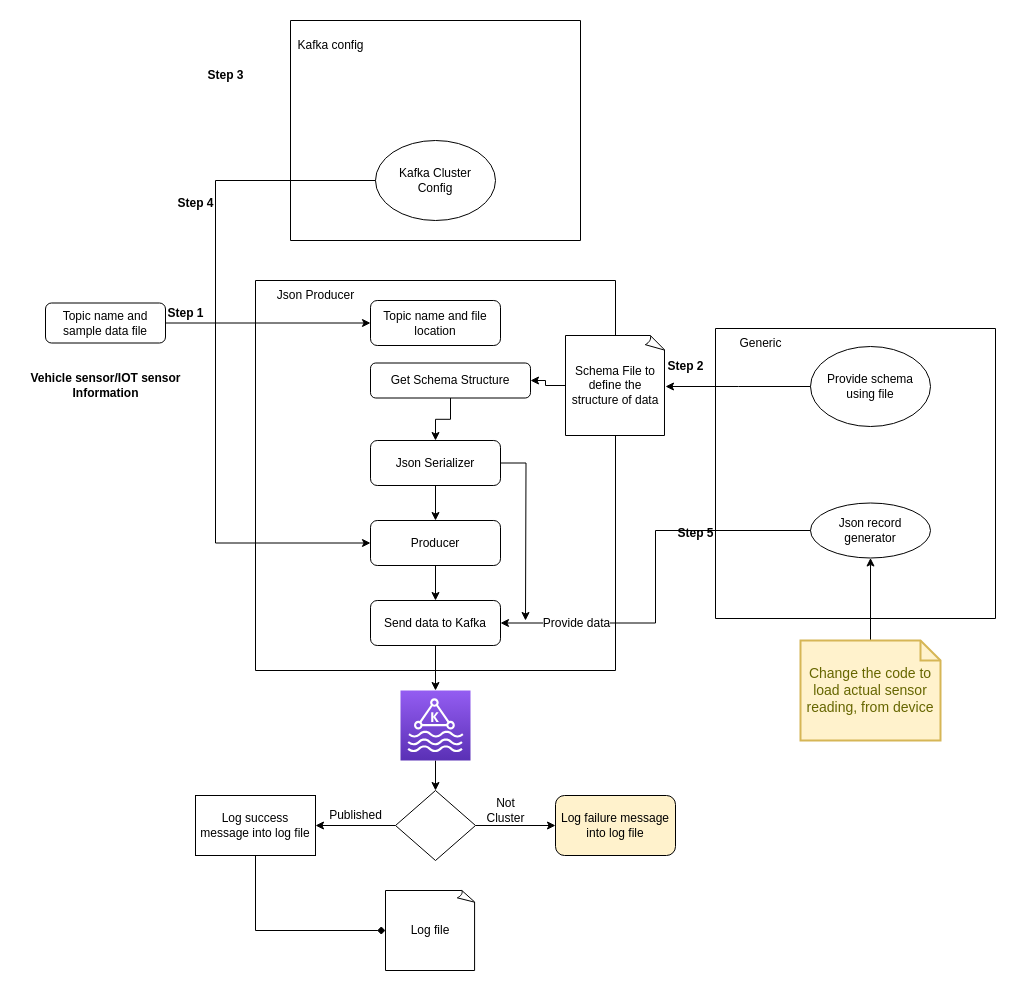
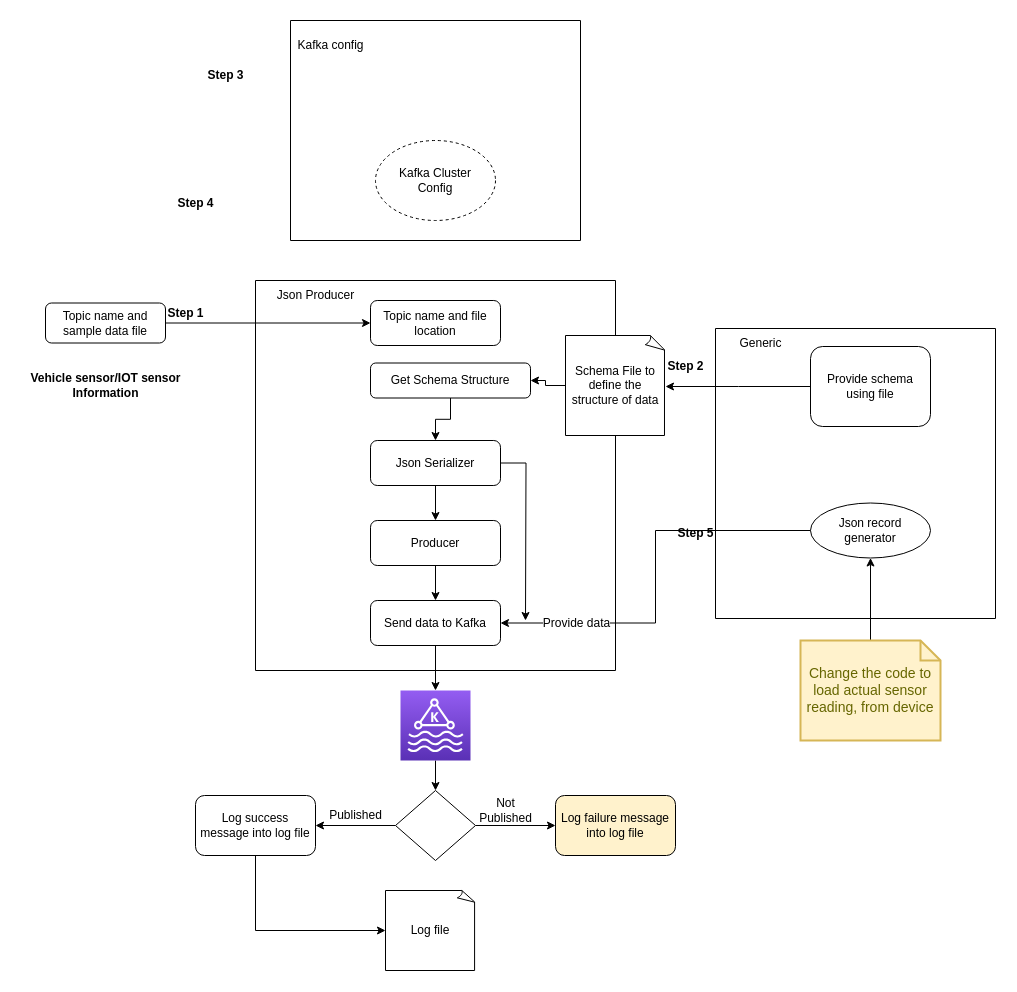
node "Kafka Cluster Config": style solid -> dashed
edge "Kafka Cluster Config" -> "Producer": removed
node "Provide schema using file": shape ellipse -> rounded rectangle
node "Not Cluster": label "Not Cluster" -> "Not Published"
node "Log success message into log file": shape rectangle -> rounded rectangle
edge "Log success message into log file" -> "Log file": arrowhead diamond -> classic
